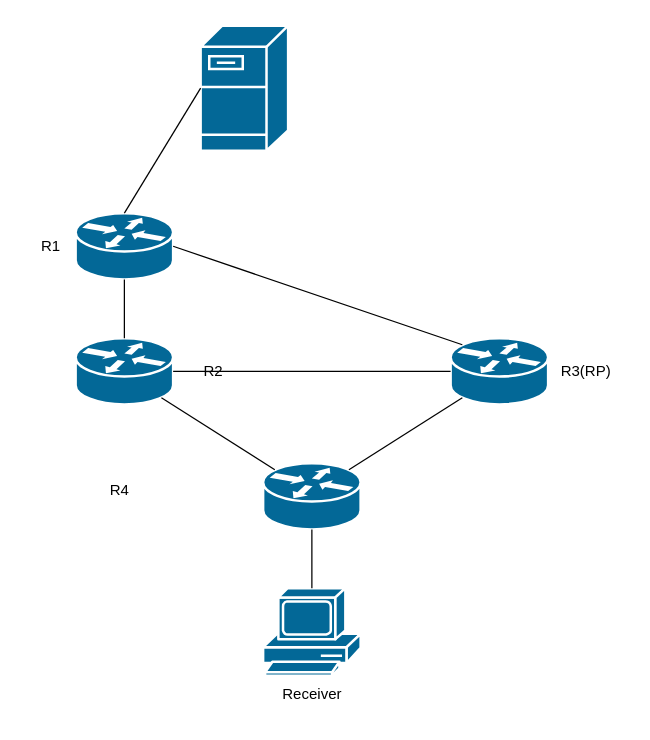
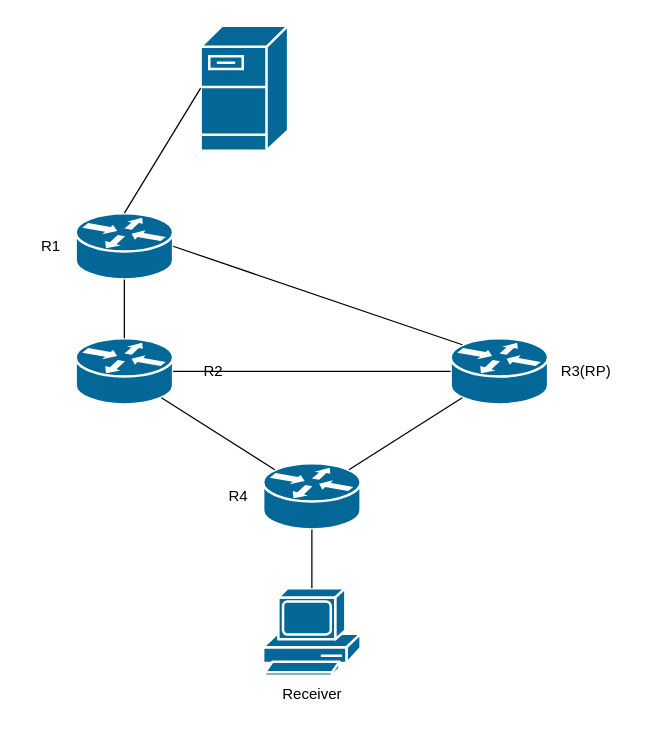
node "R4": moved (119, 490) -> (238, 496)
